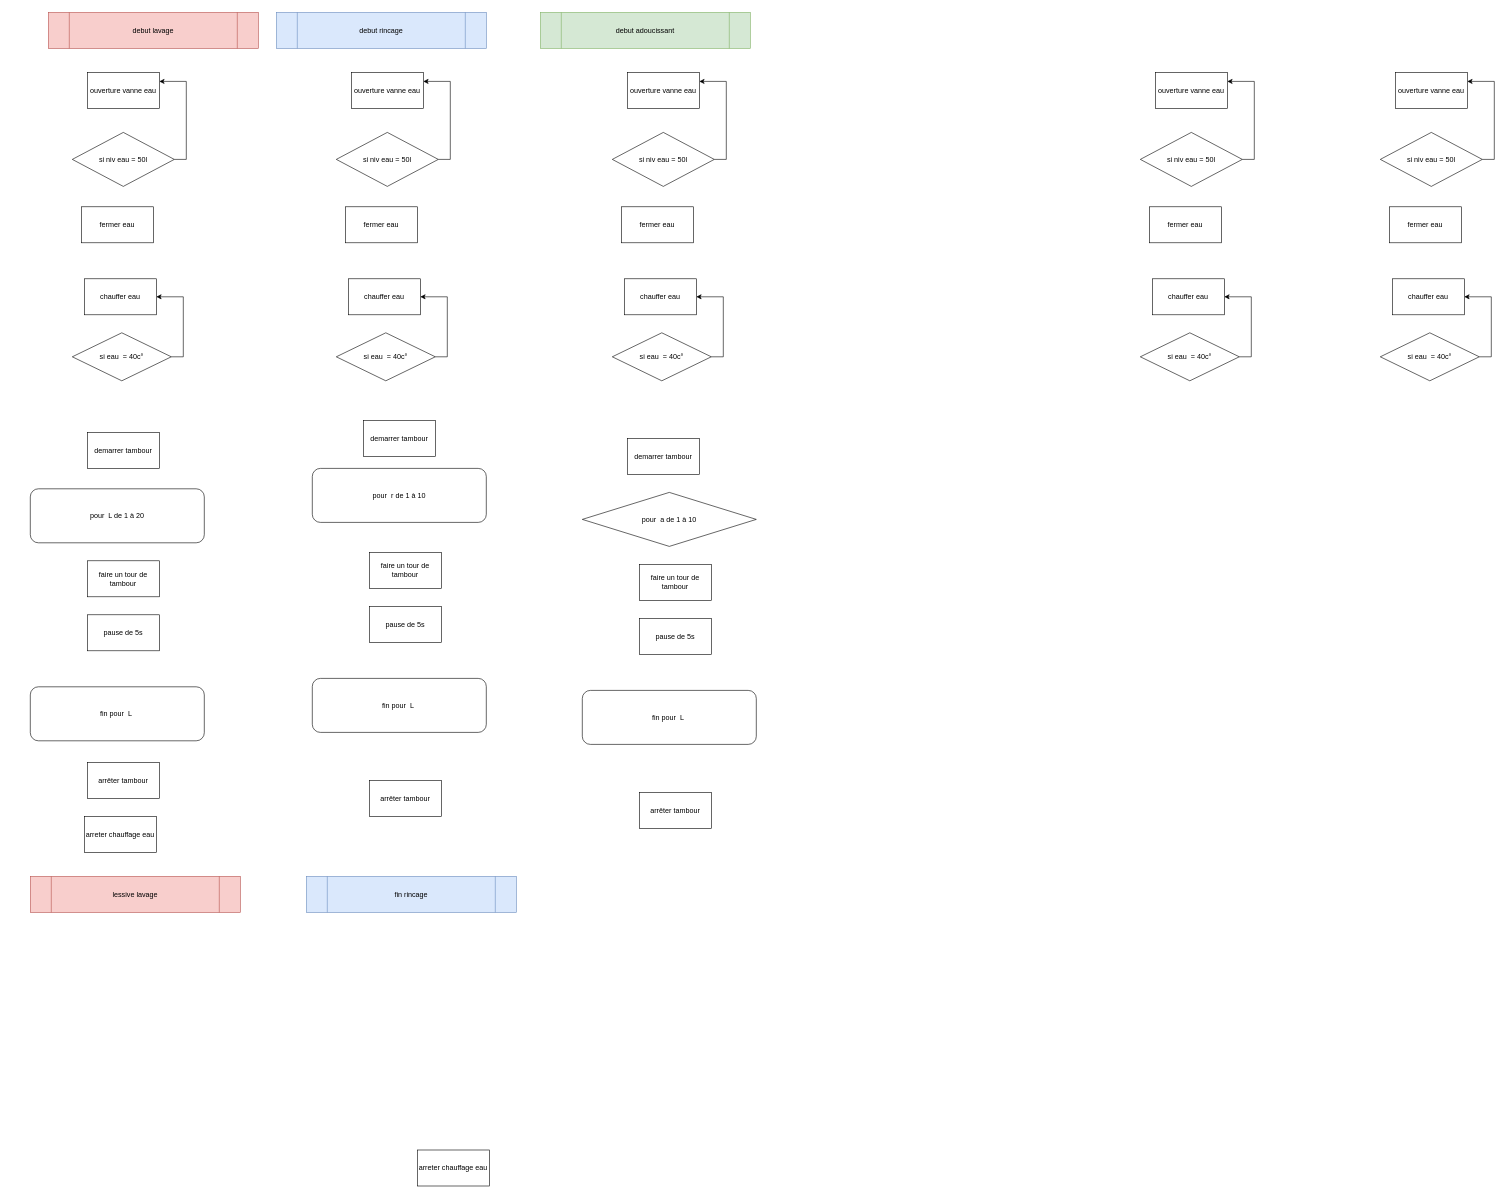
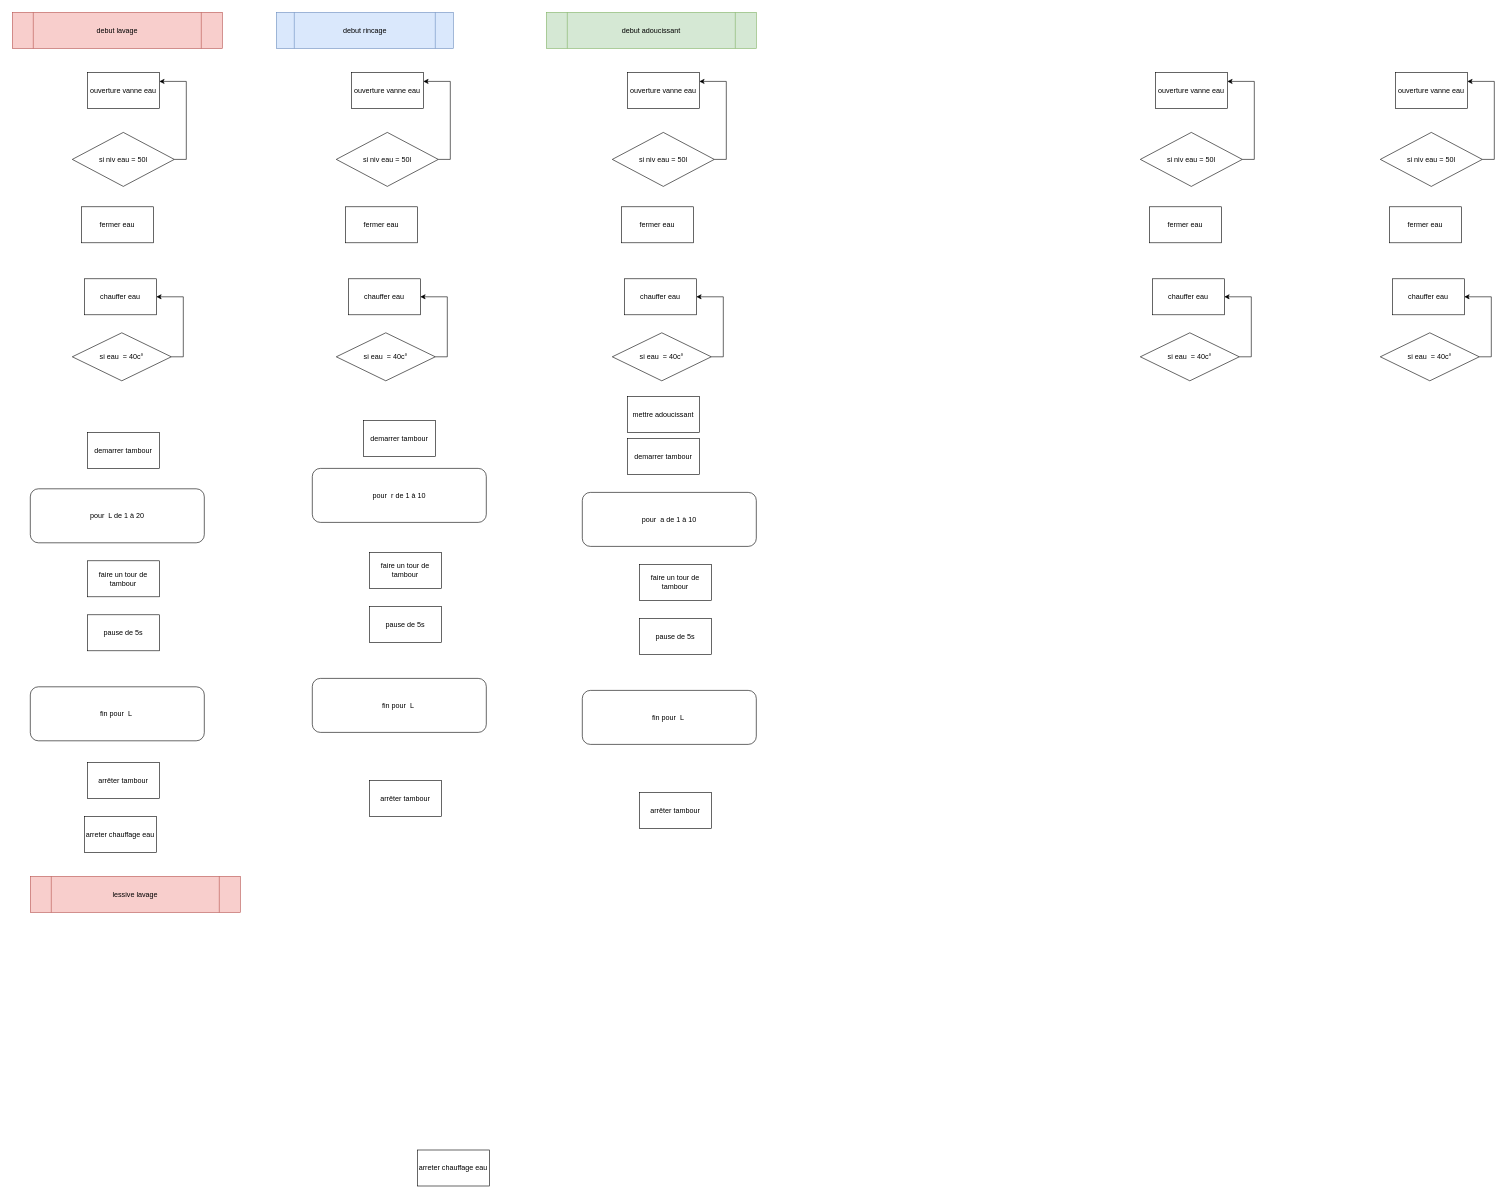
node "debut lavage": moved (153, 30) -> (117, 30)
node "debut rincage": size 210x36 -> 177x36
node "debut adoucissant": moved (645, 30) -> (651, 30)
node "mettre adoucissant": added
node "pour a de 1 à 10": shape diamond -> rounded rectangle
node "fin rincage": removed
